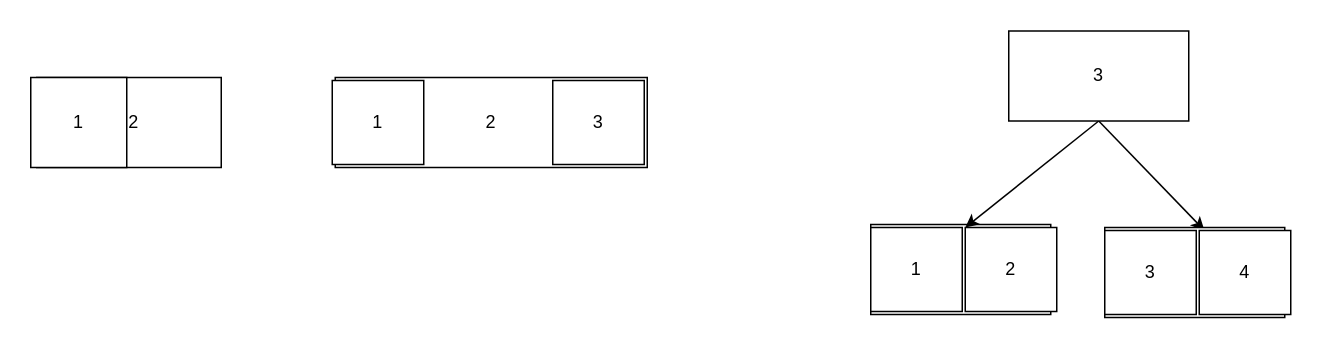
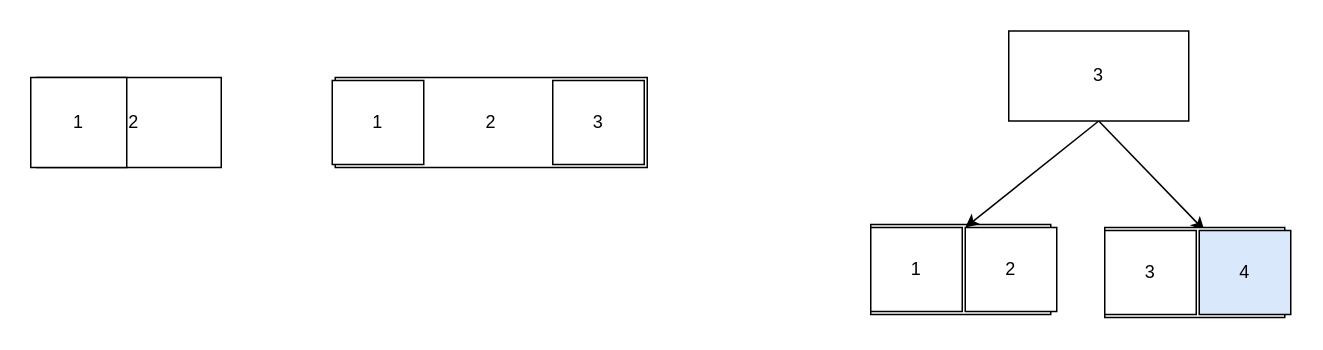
node "4": fillcolor #ffffff -> #dae8fc
